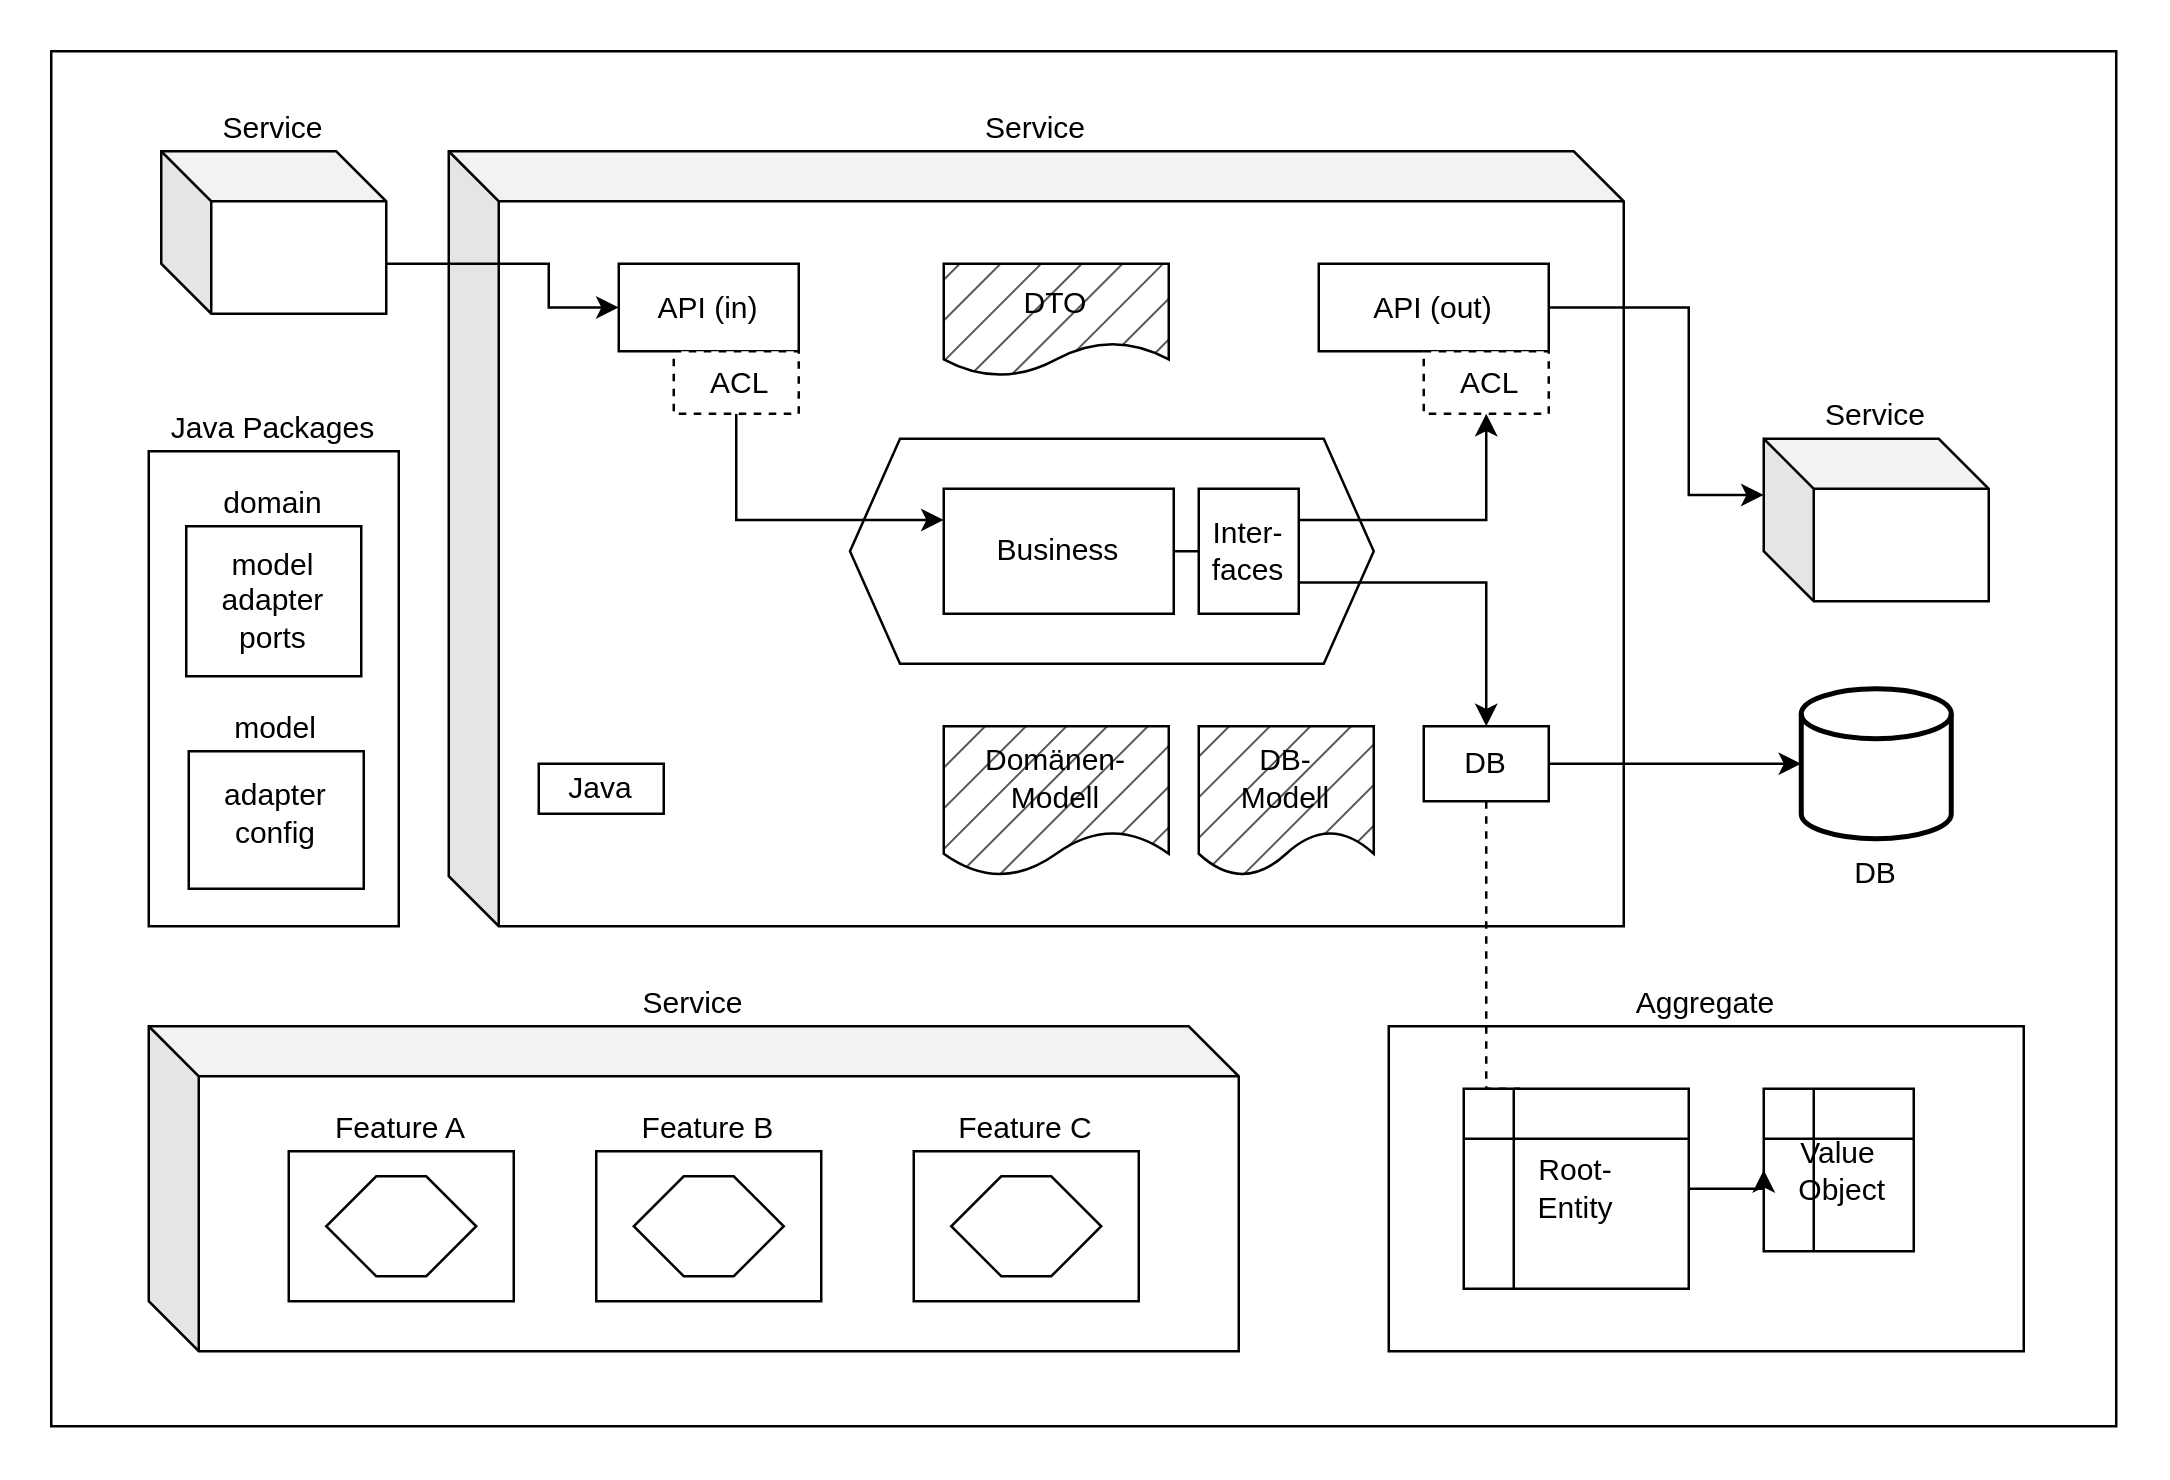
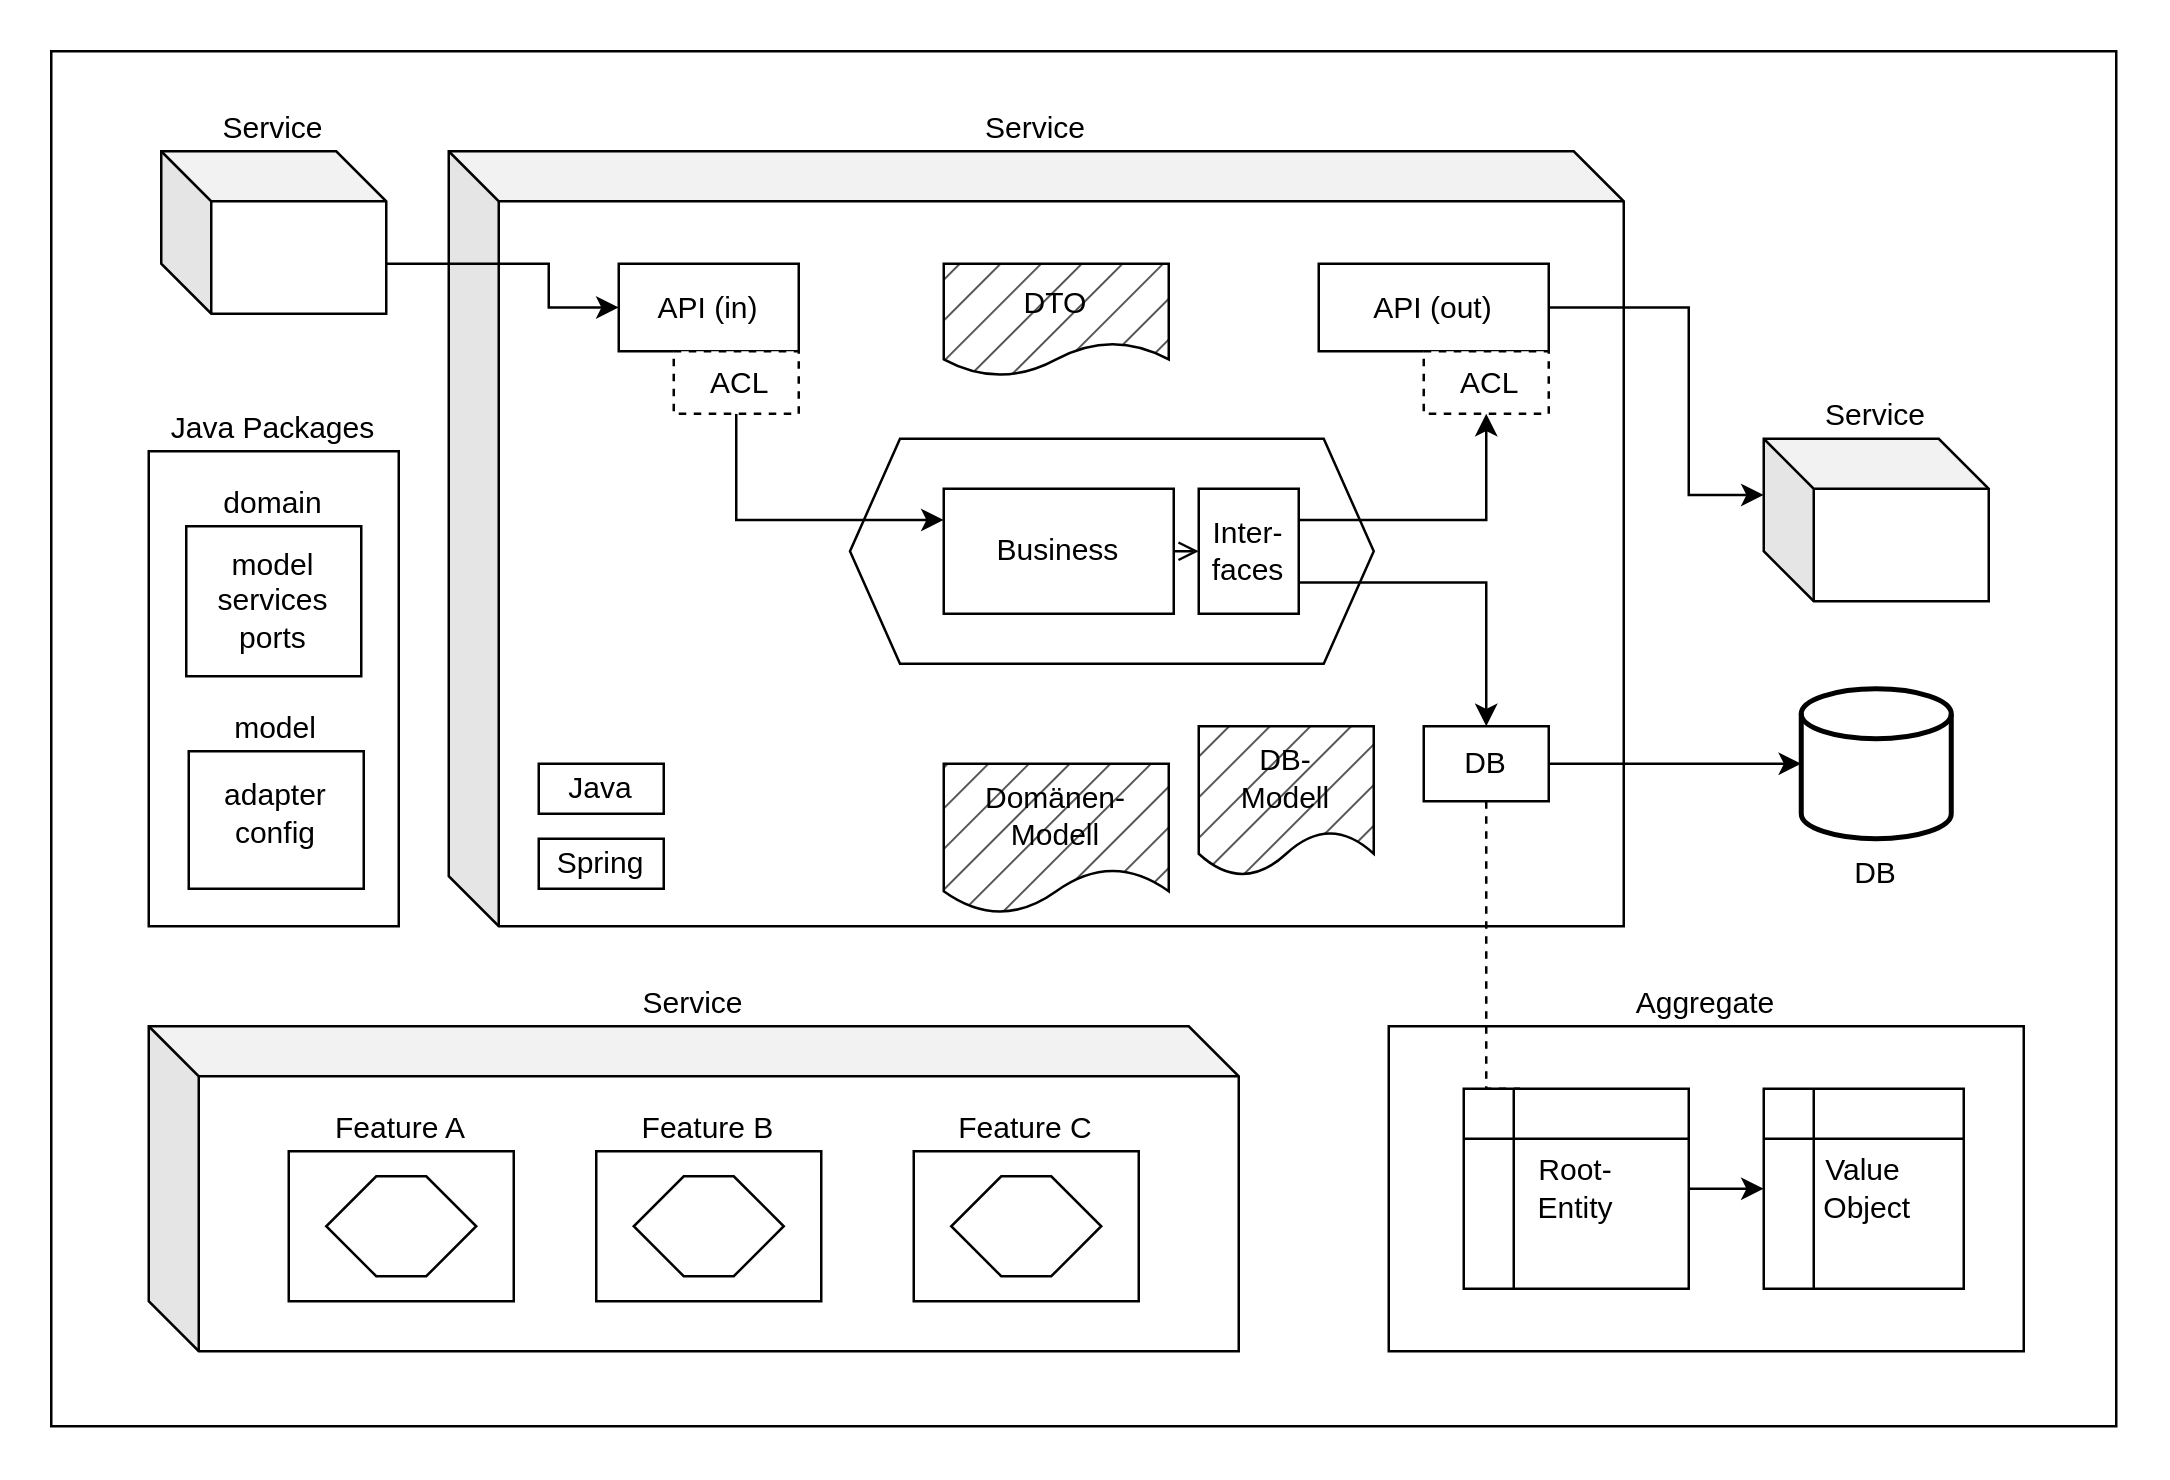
edge "Business" -- "Inter- faces": arrowhead none -> open
node "model adapter ports": label "model adapter ports" -> "model services ports"
node "Domänen-Modell": moved (1056, 801) -> (1056, 839)
node "Spring": added
node "Value Object": size 150x163 -> 200x200
